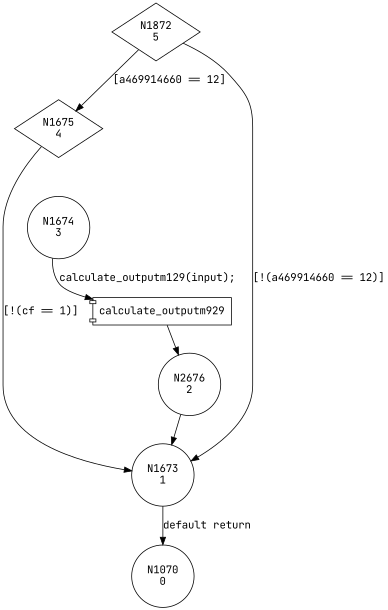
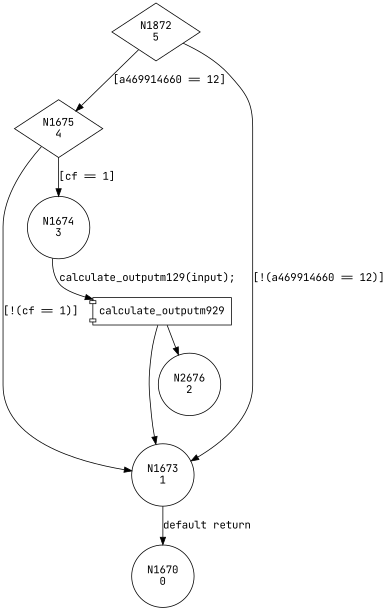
edge "N1675 4" -> "N1674 3": added, label "[cf == 1]"
edge "N2676 2" -> "N1673 1": now "calculate_outputm929" -> "N1673 1"
node "N1070 0": label "N1070 0" -> "N1670 0"
